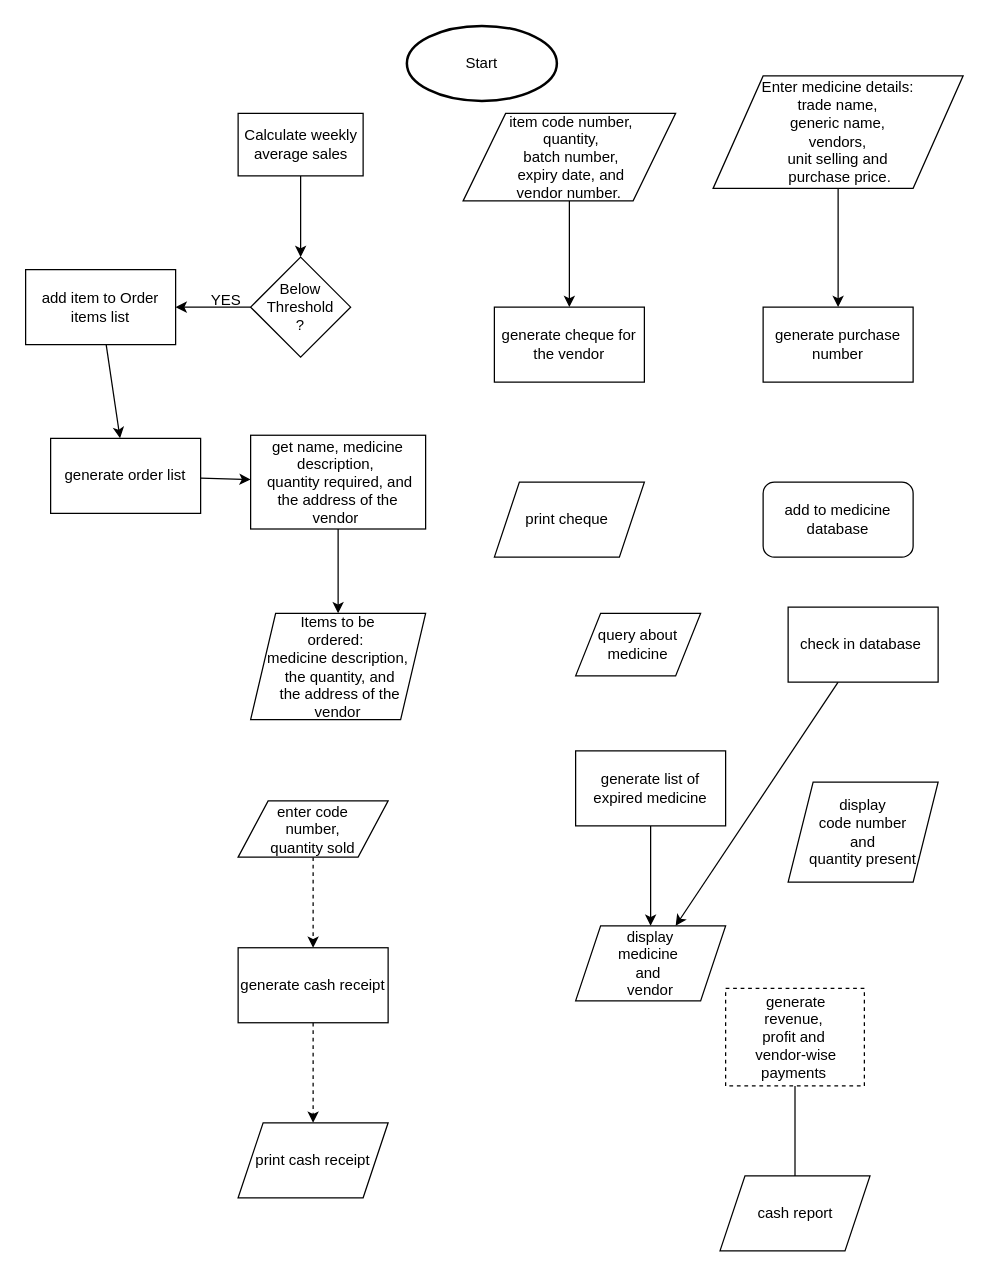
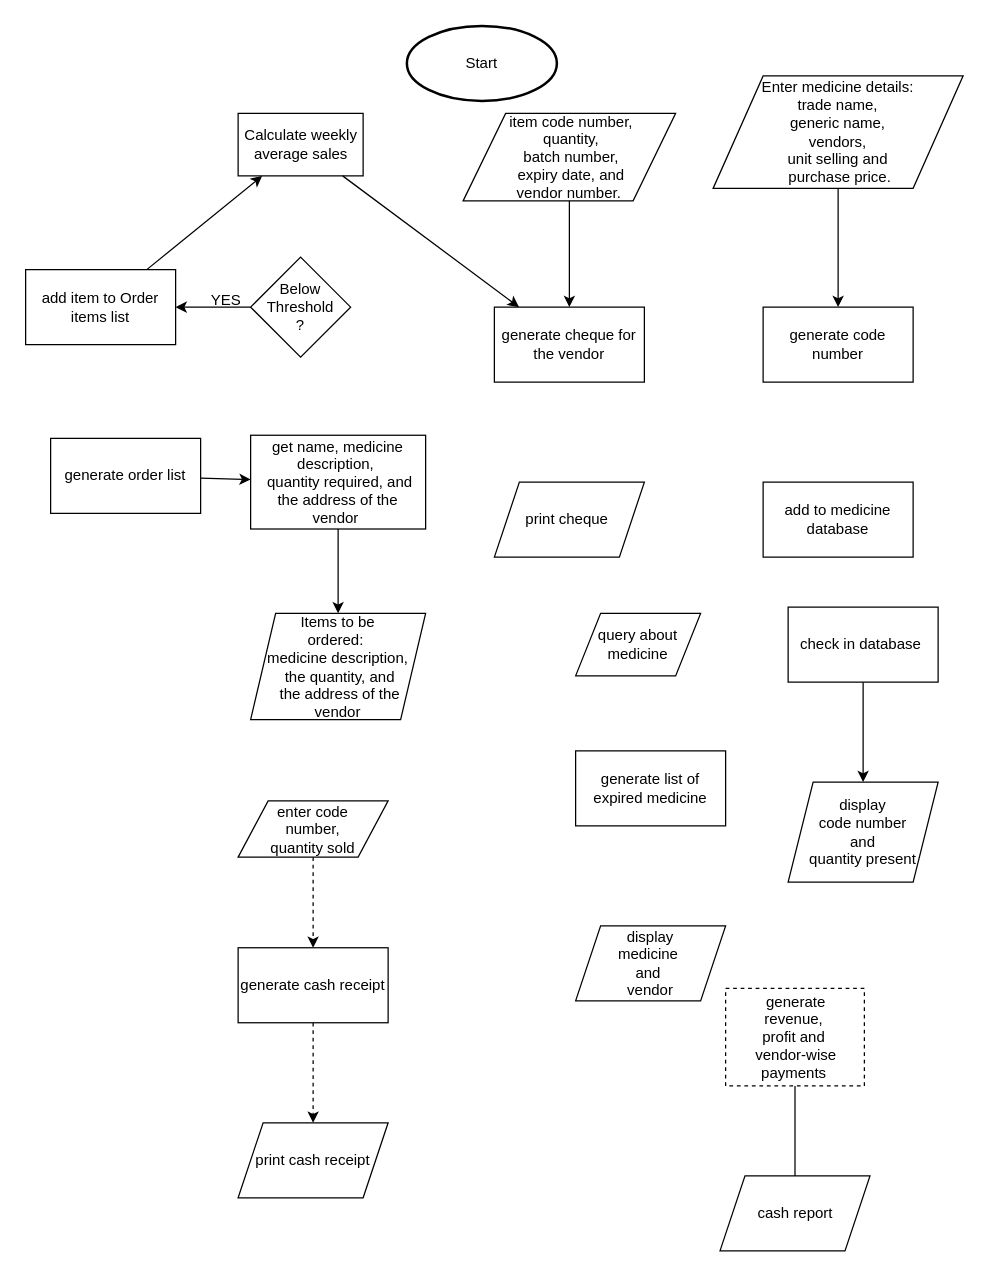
edge "Calculate weekly average sales" -> "Below Threshold ?": now "Calculate weekly average sales" -> "generate cheque for the vendor"
node "generate purchase number": label "generate purchase number" -> "generate code number"
edge "add item to Order items list" -> "generate order list": now "add item to Order items list" -> "Calculate weekly average sales"
node "add to medicine database": shape rounded rectangle -> rectangle
edge "check in database" -> "display medicine and vendor": now "check in database" -> "display code number and quantity present"
edge "generate list of expired medicine" -> "display medicine and vendor": removed
